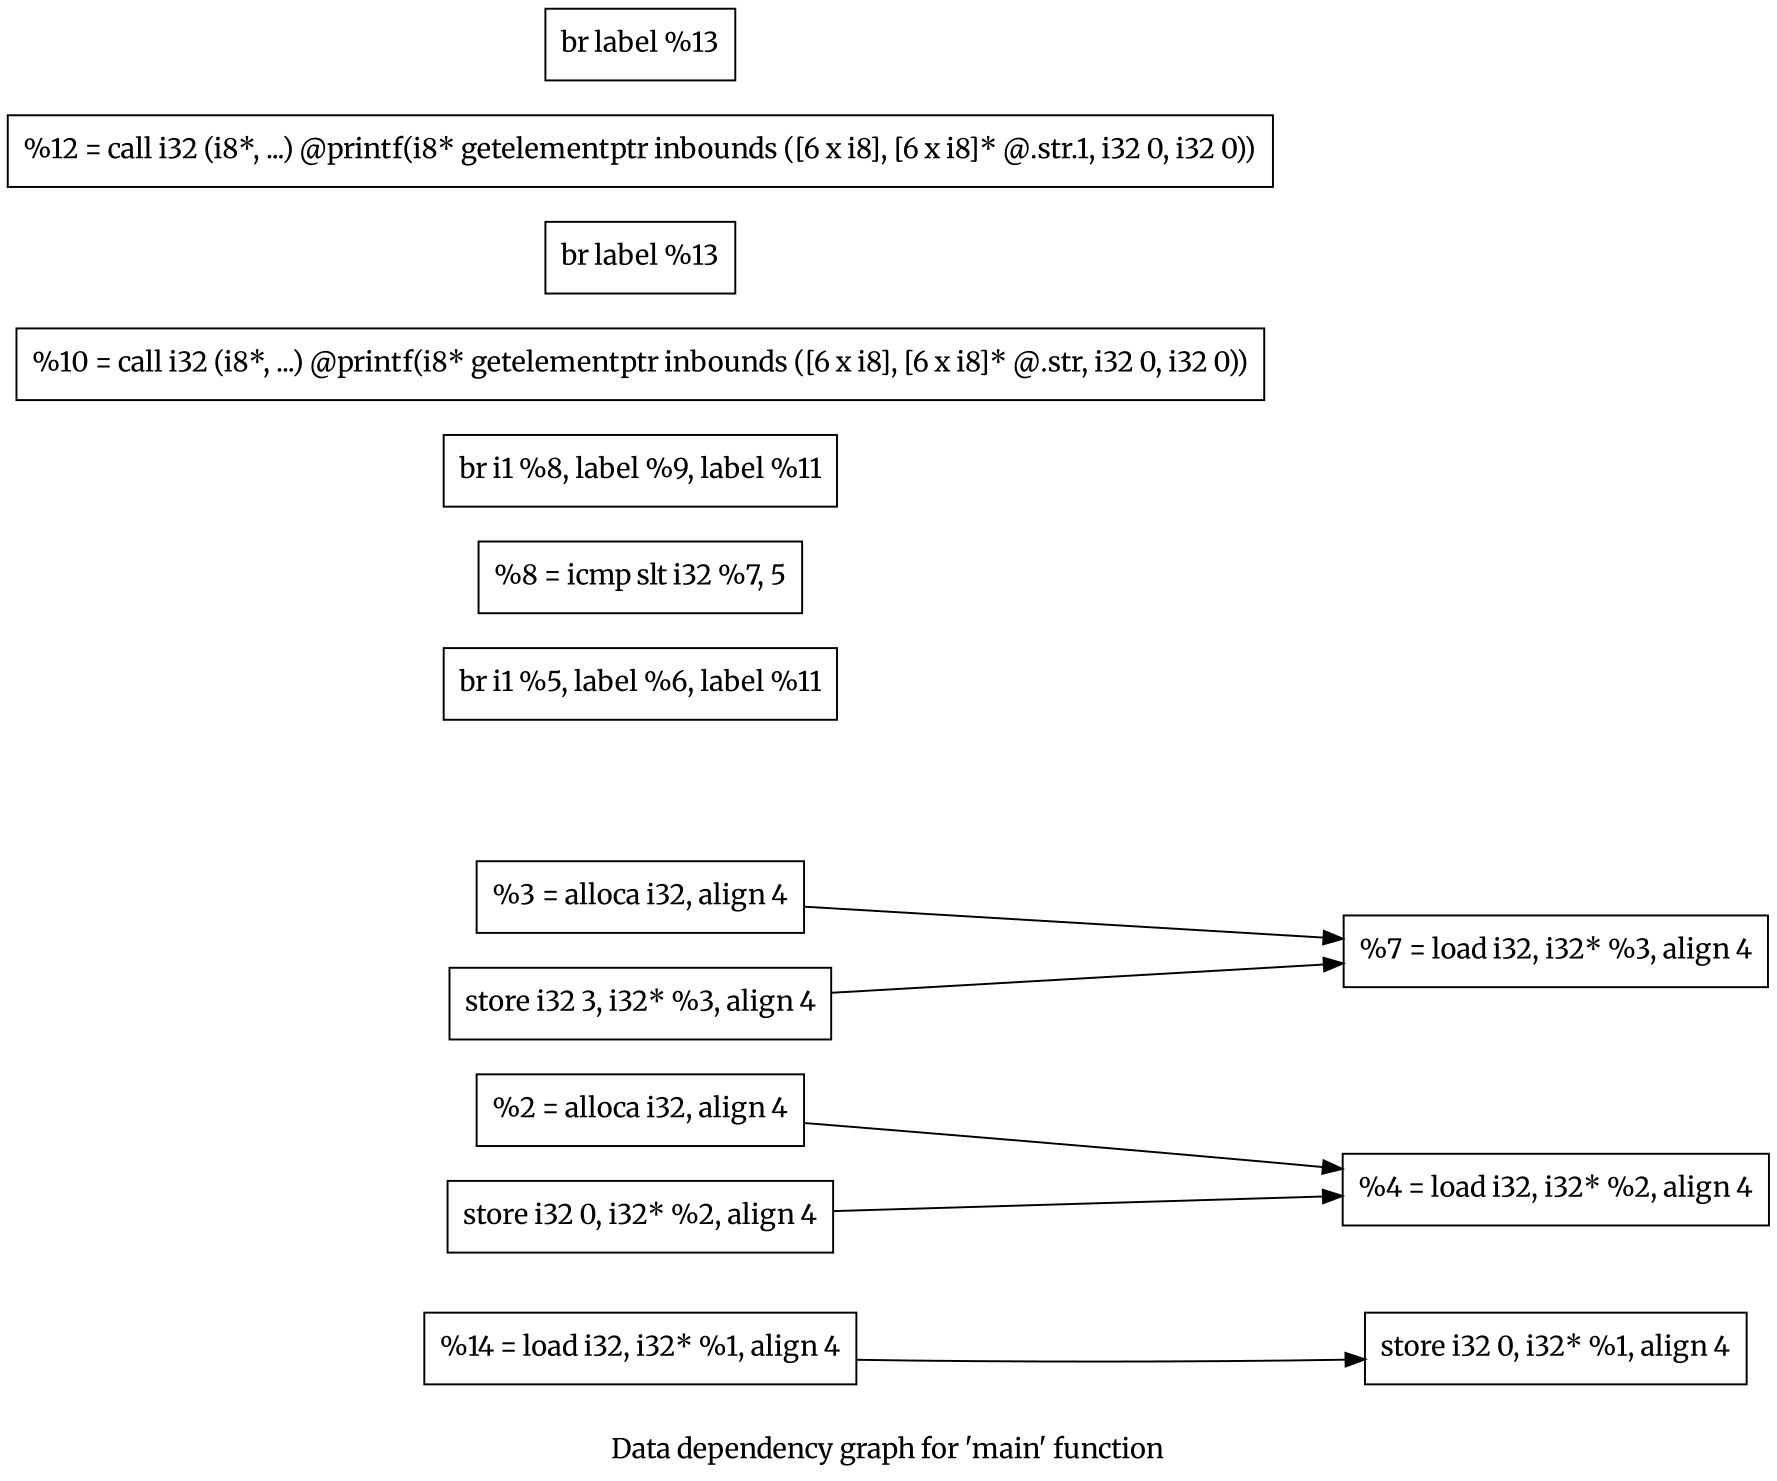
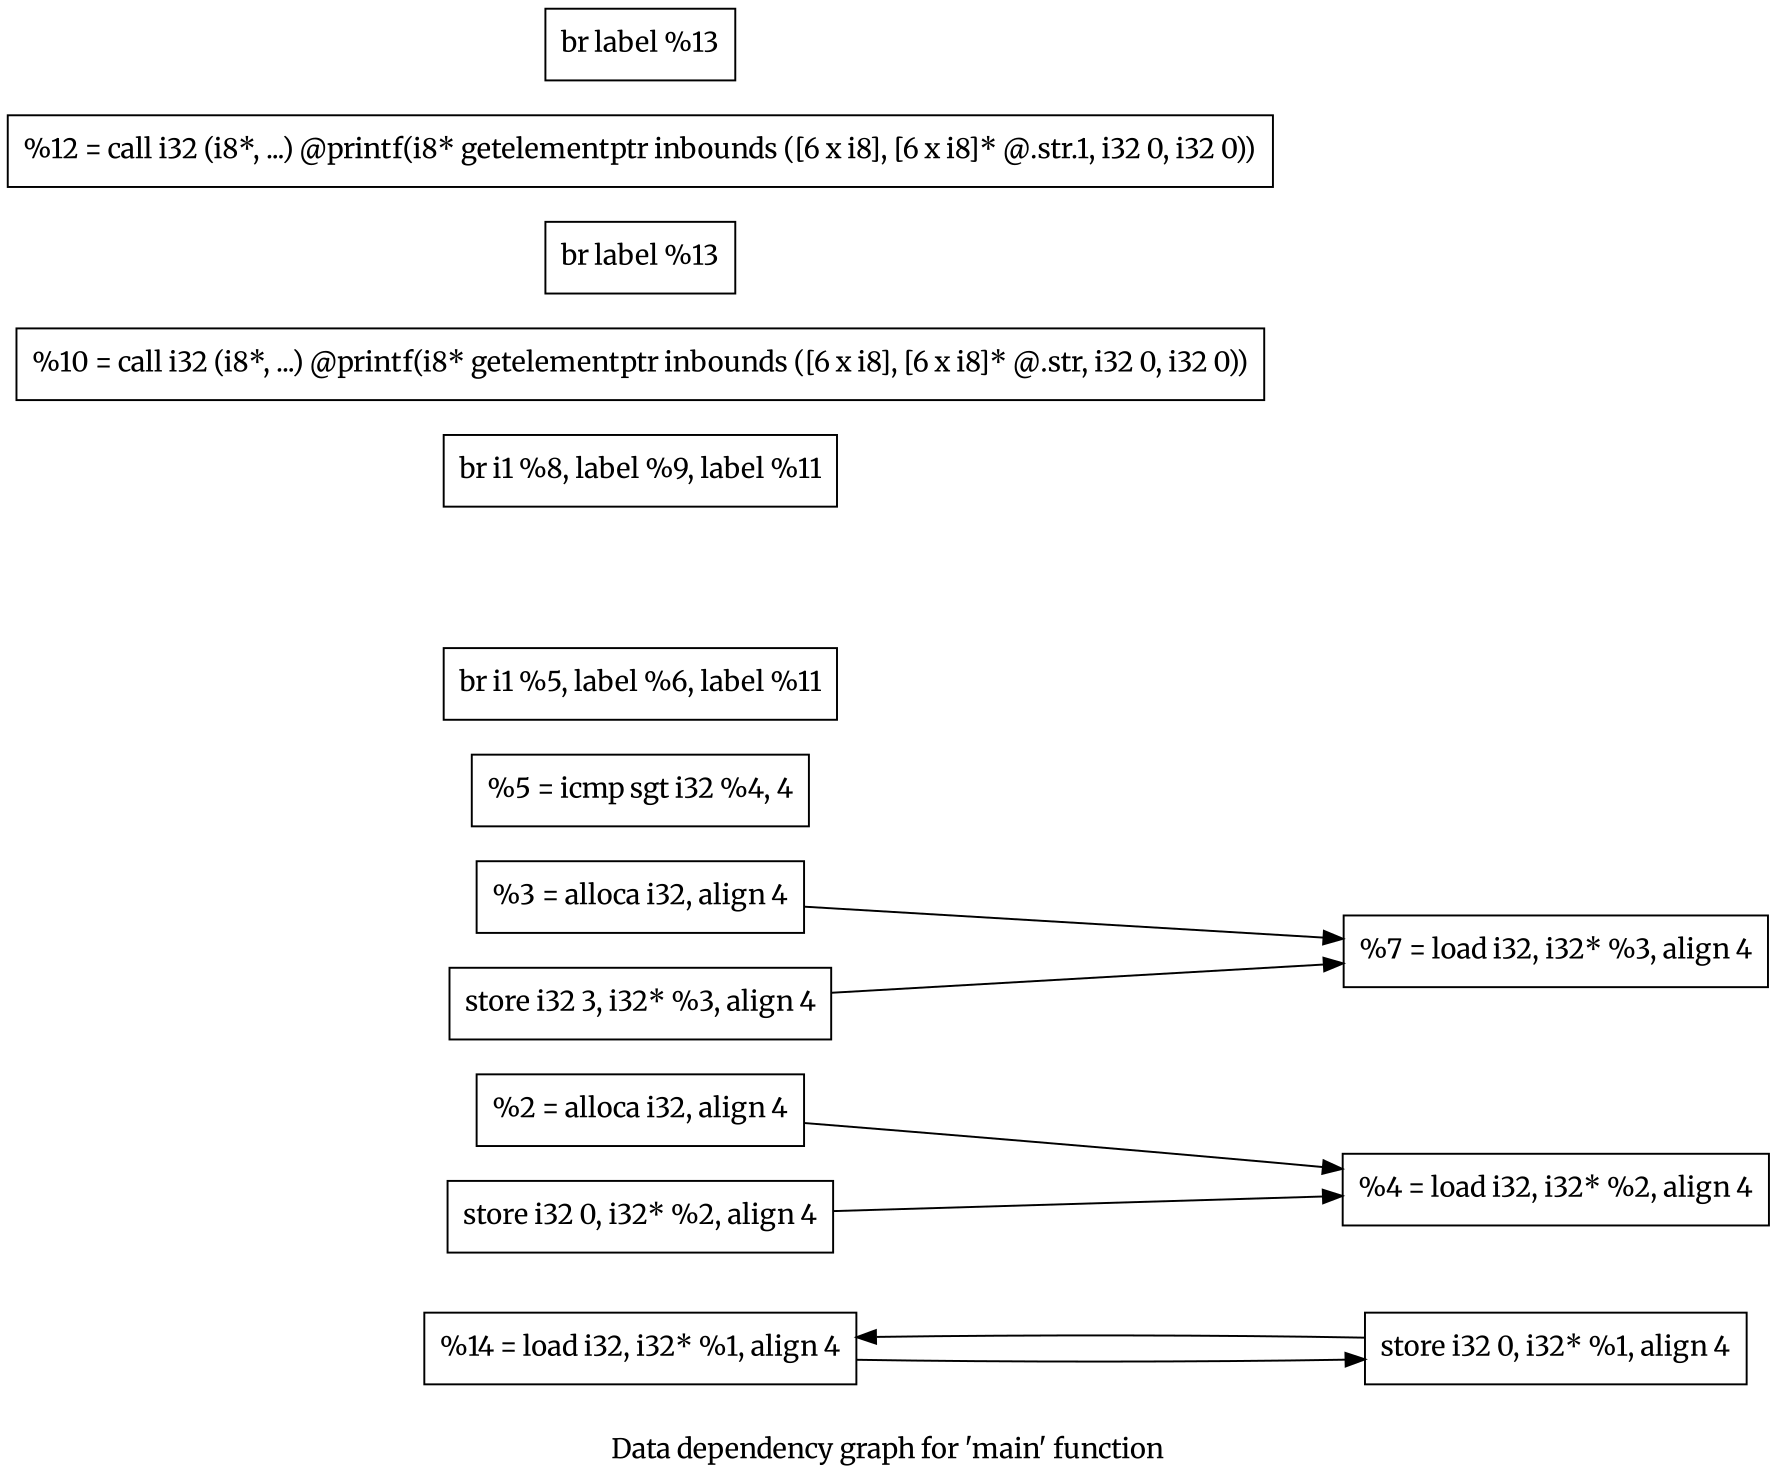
node "%8 = icmp slt i32 %7, 5": removed
node "%5 = icmp sgt i32 %4, 4": added
edge "store i32 0, i32* %1, align 4" -> "%14 = load i32, i32* %1, align 4": added
